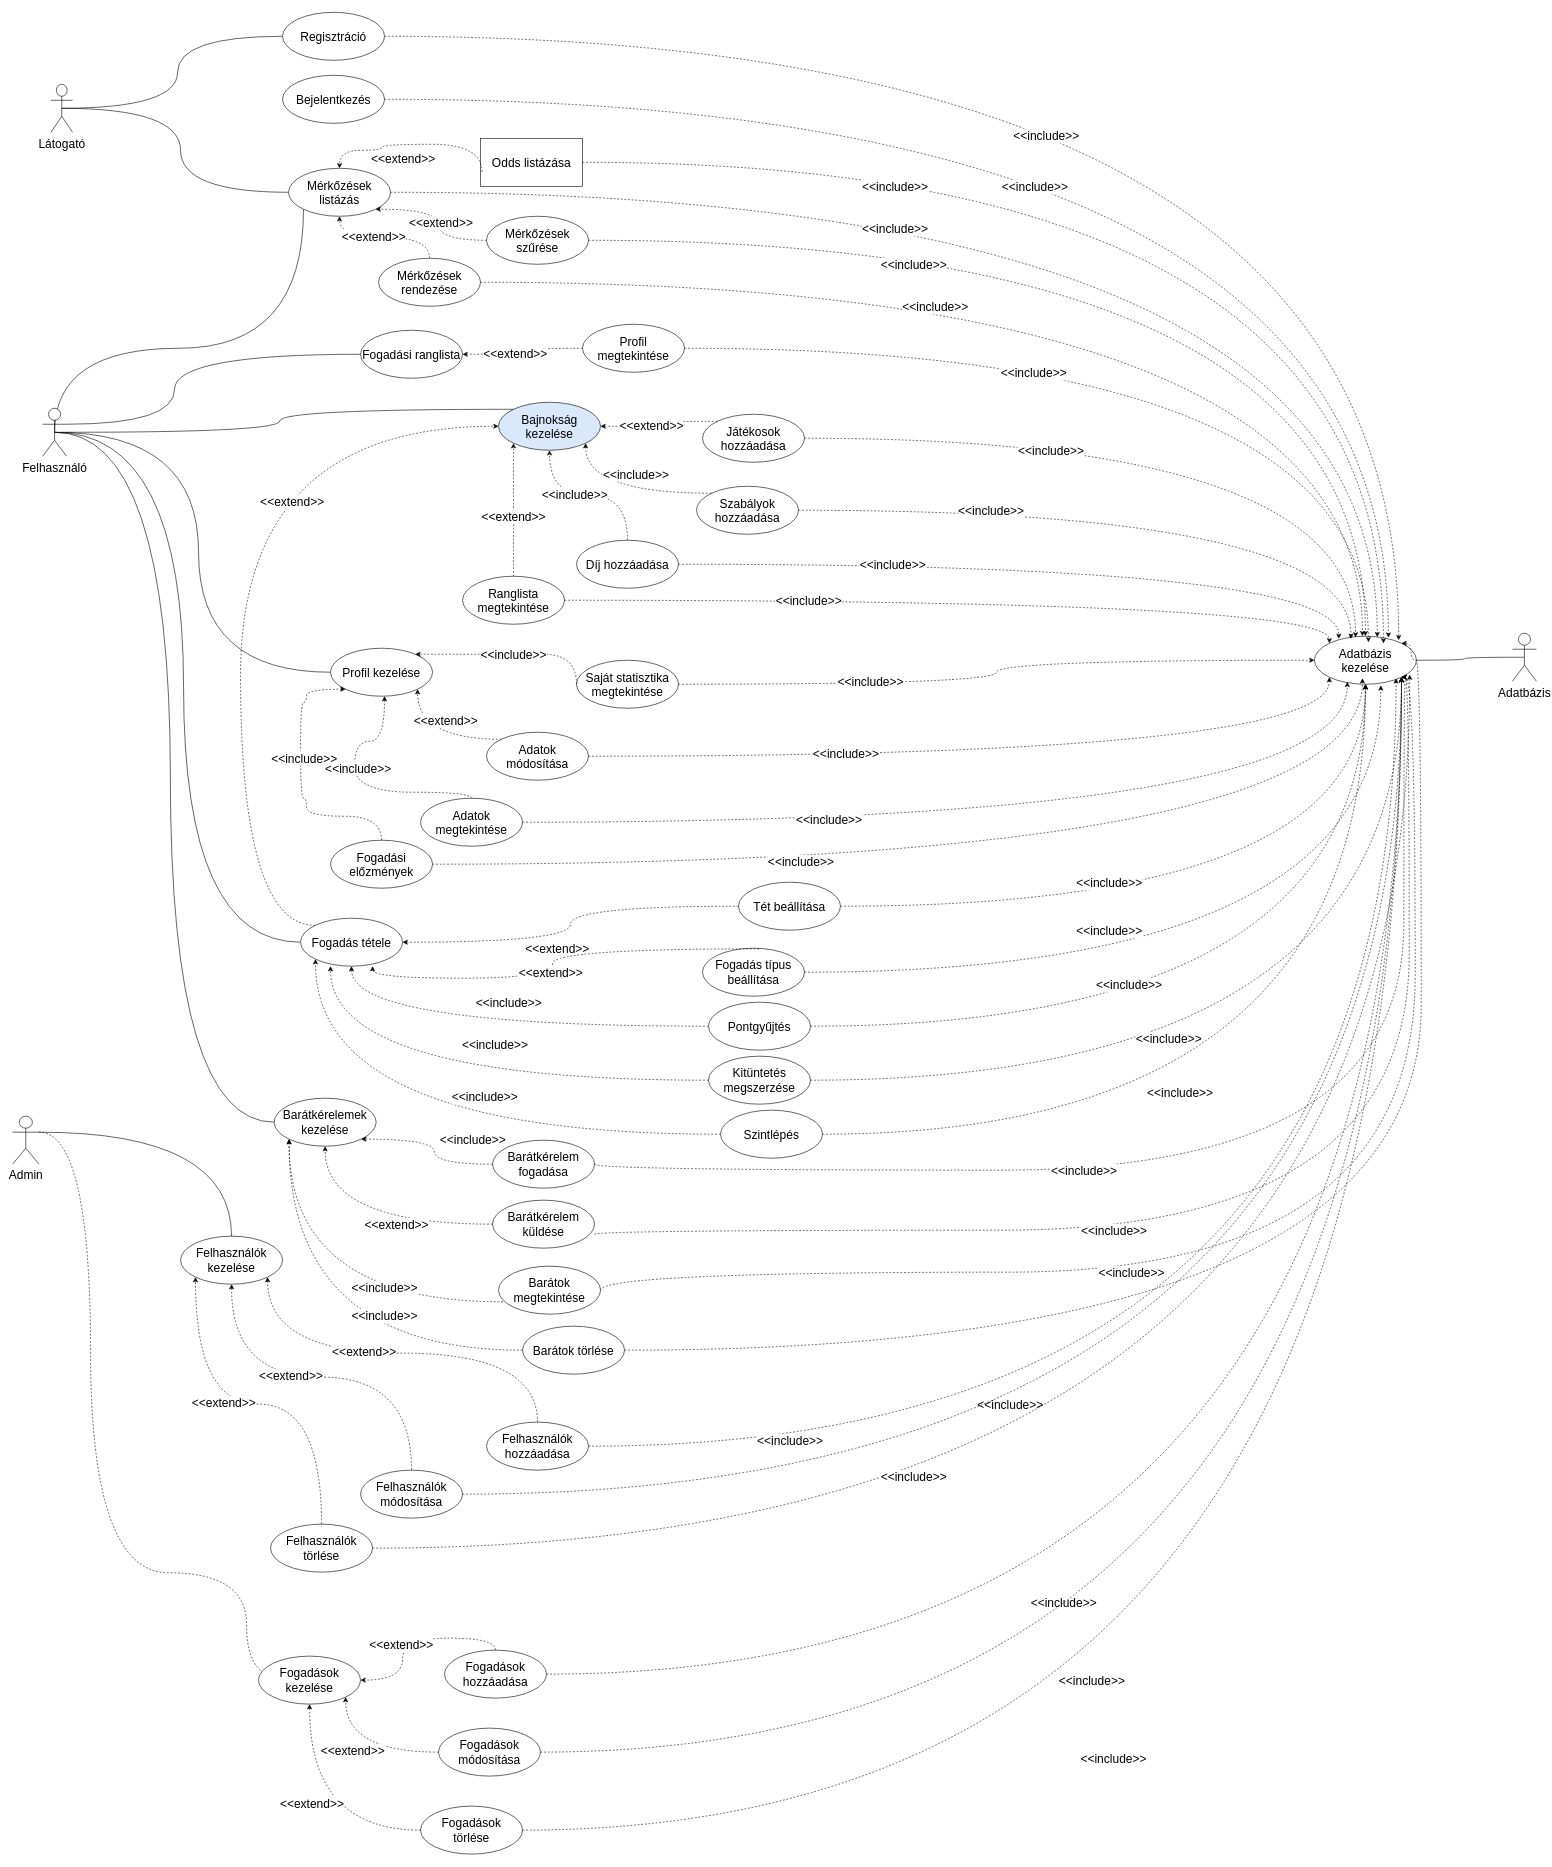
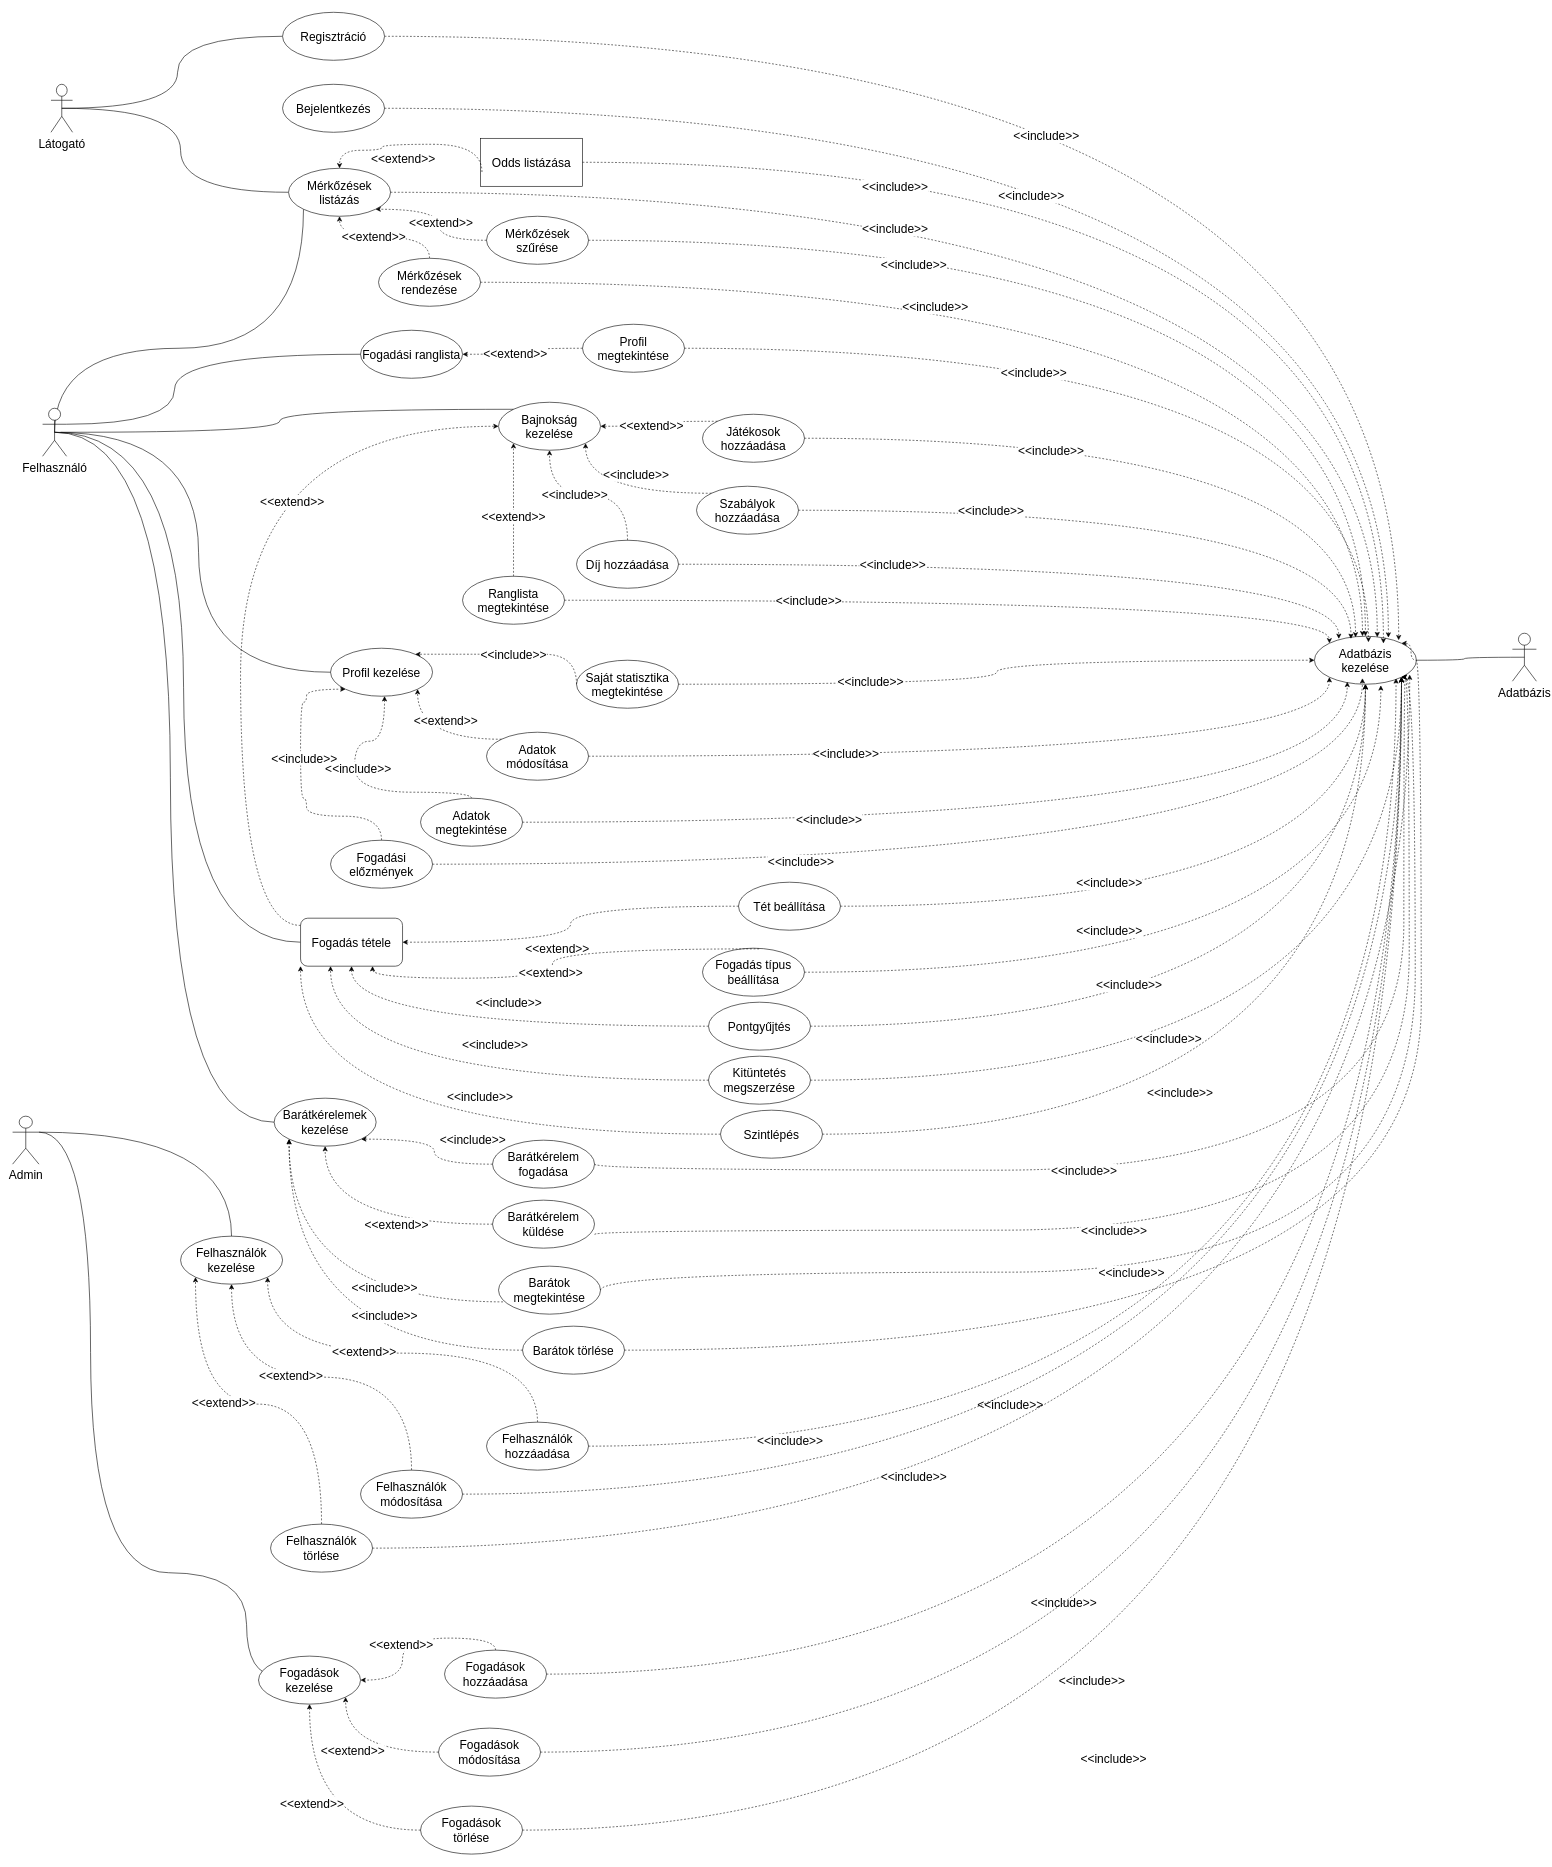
node "Bejelentkezés": moved (333, 99) -> (333, 108)
node "Bajnokság kezelése": fillcolor #dae8fc -> #ffffff
node "Fogadás tétele": shape ellipse -> rounded rectangle
edge "Admin" -- "Fogadások kezelése": style dashed -> solid
